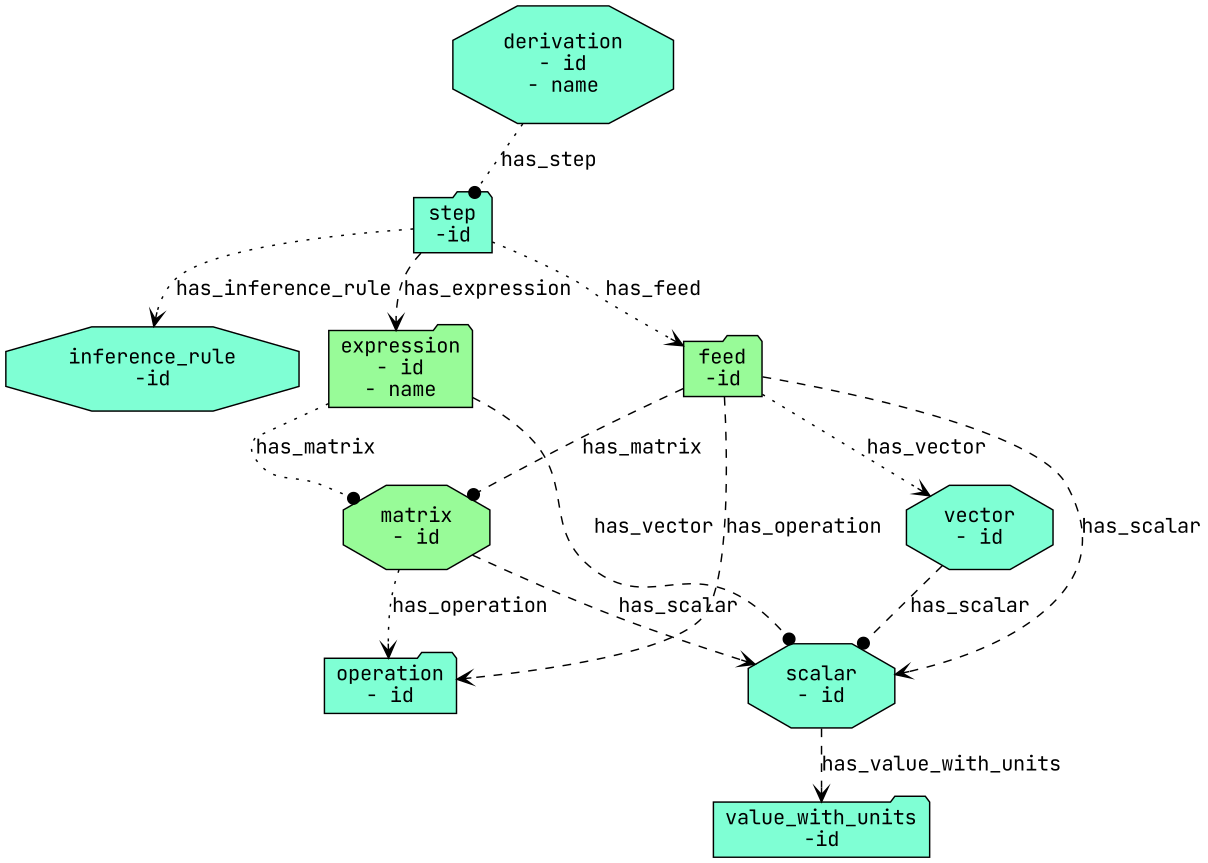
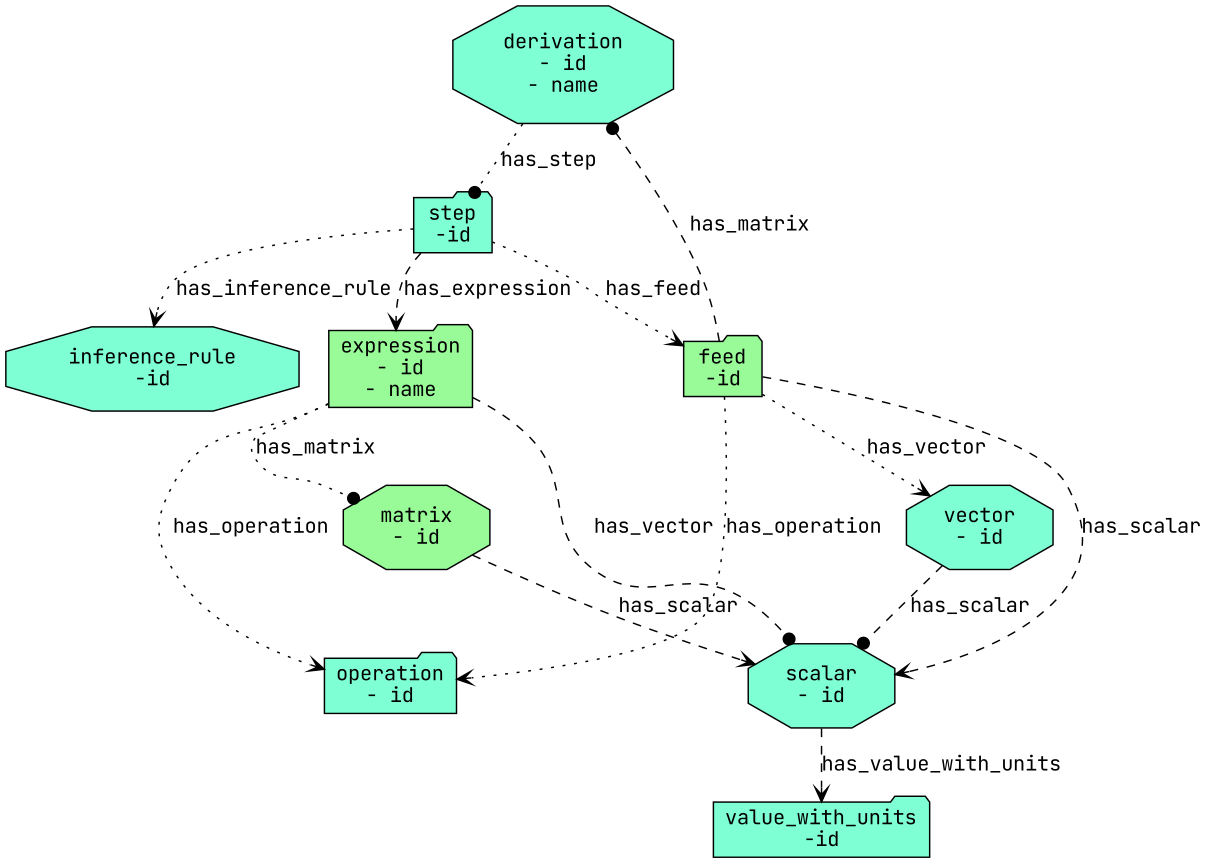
edge "feed -id" -> "matrix - id": now "feed -id" -> "derivation - id - name"
edge "matrix - id" -> "operation - id": now "expression - id - name" -> "operation - id"
edge "feed -id" -> "operation - id": style dashed -> dotted
